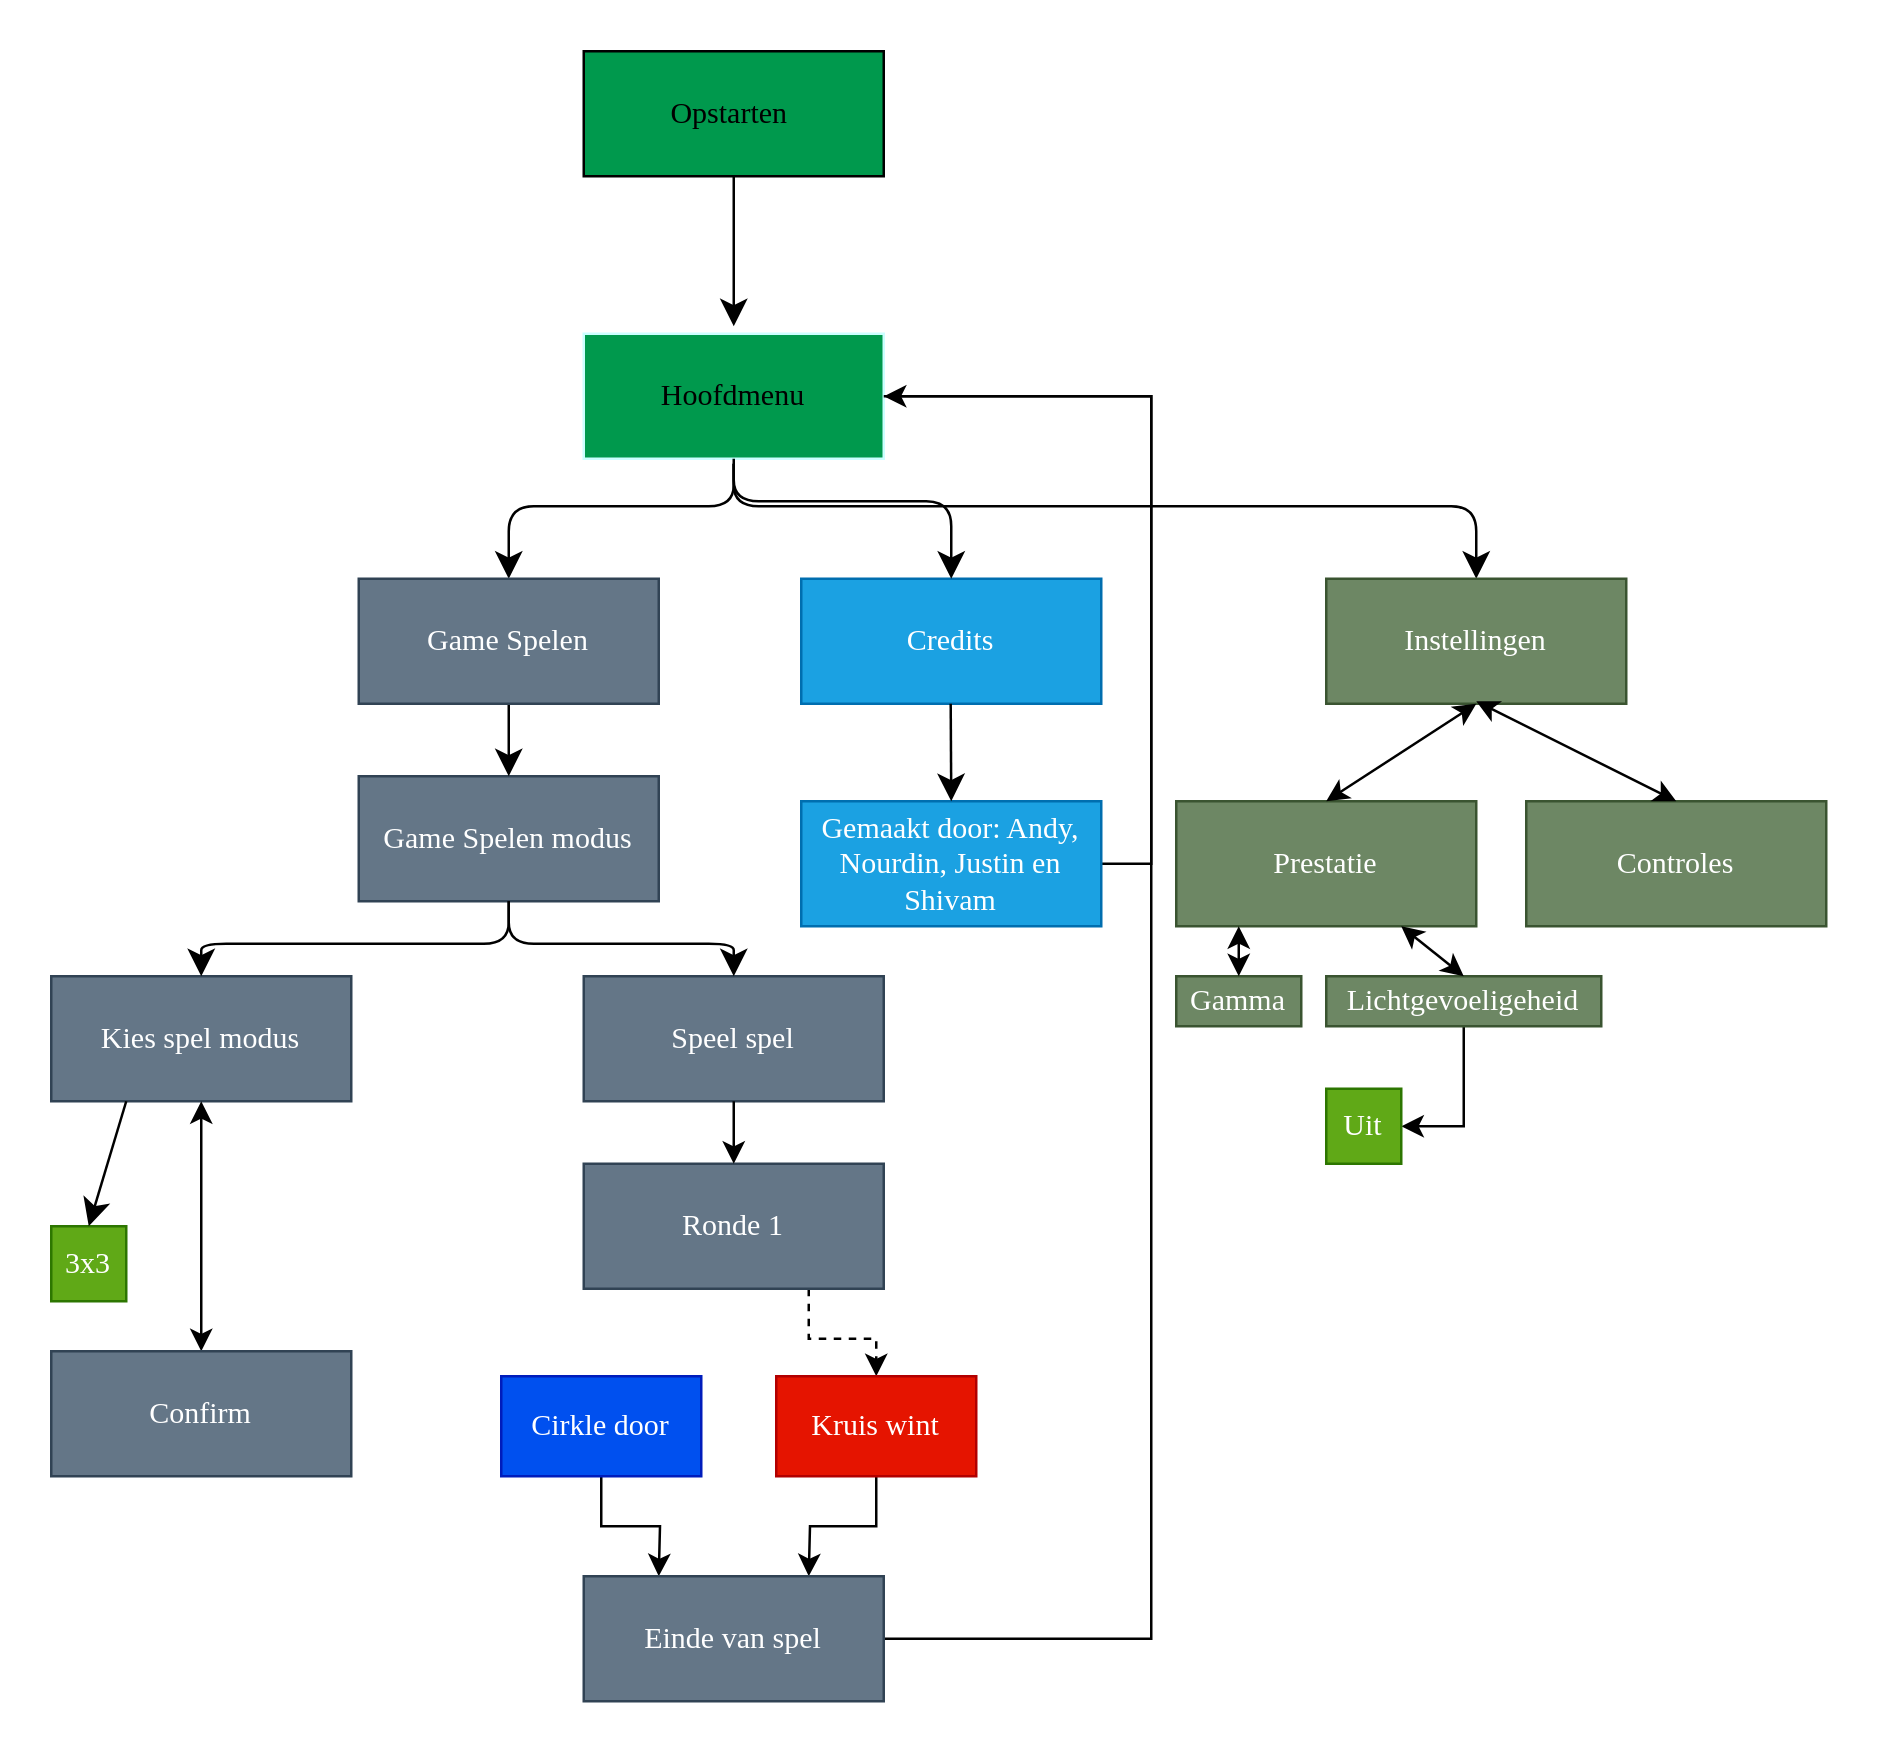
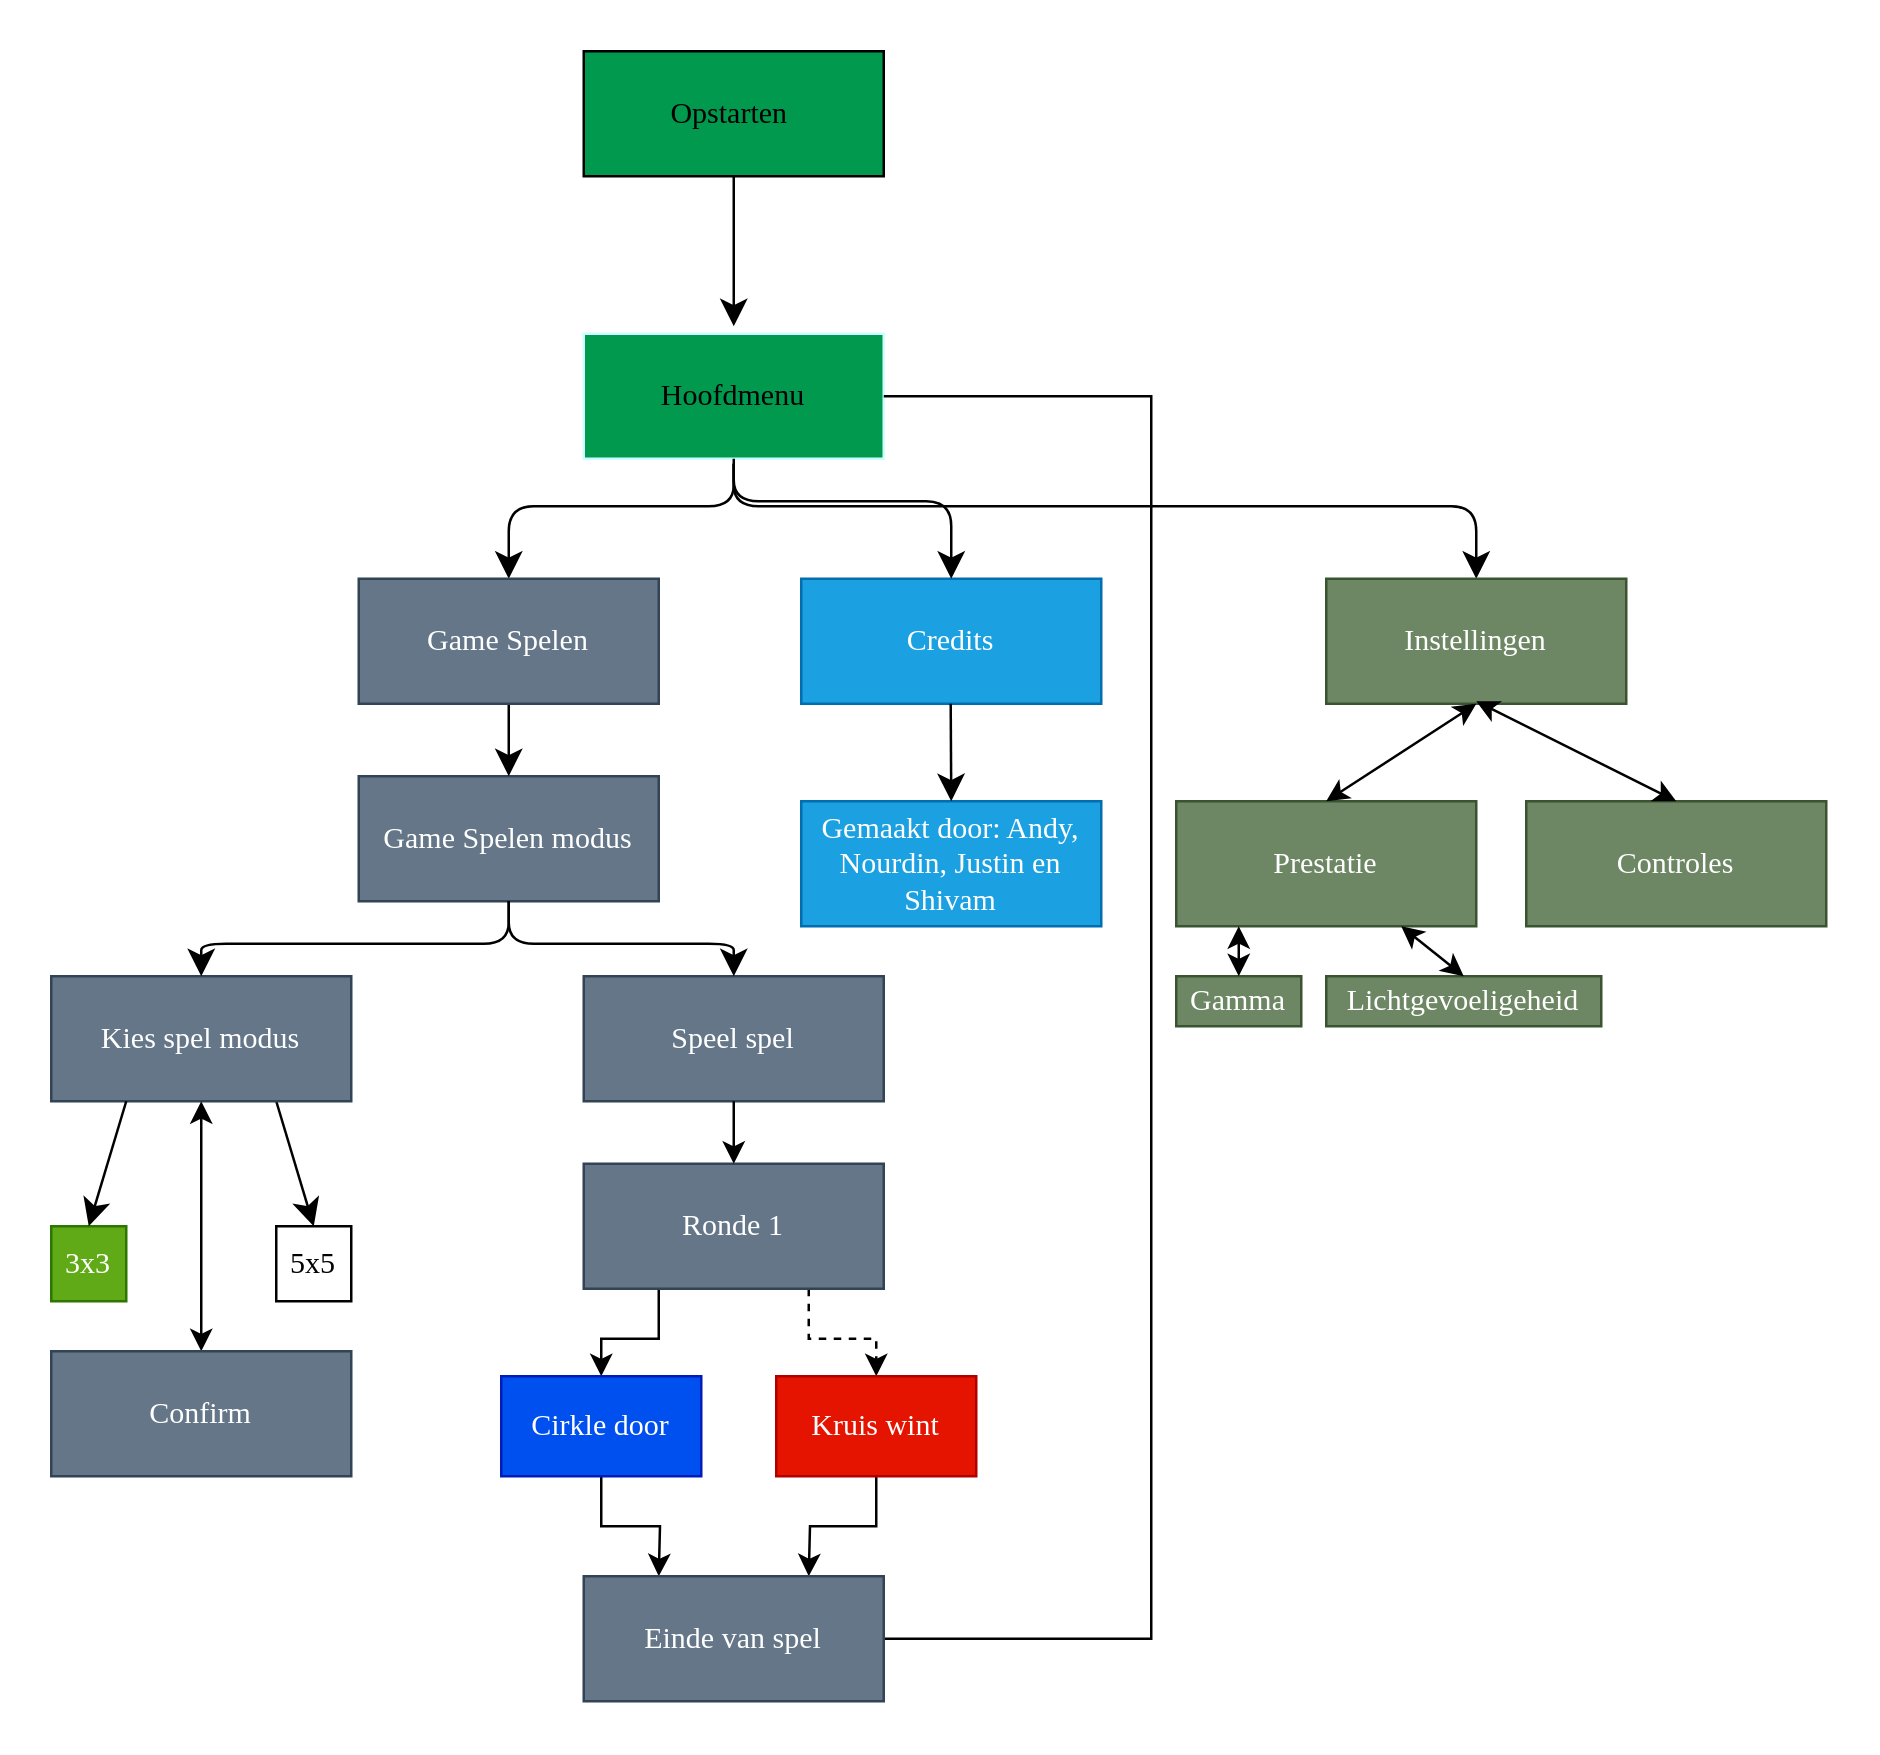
edge "Gemaakt door: Andy, Nourdin, Justin en Shivam" -> "Hoofdmenu": removed
edge "Lichtgevoeligeheid" -> "Uit": removed
node "Uit": removed
edge "Kies spel modus" -> "5x5": added
node "5x5": added
edge "Ronde 1" -> "Cirkle door": added
